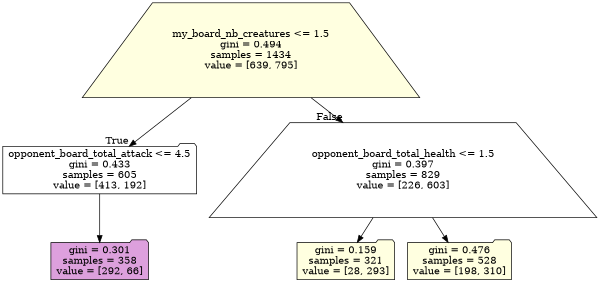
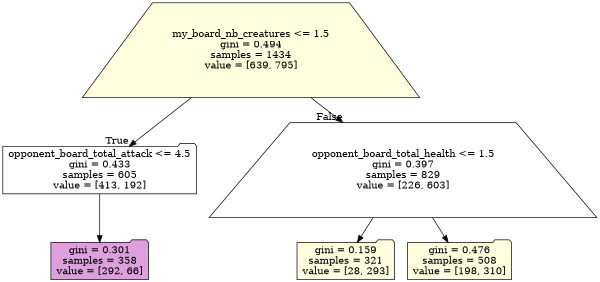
node "gini = 0.476 samples = 528 value = [198, 310]": label "gini = 0.476 samples = 528 value = [198, 310]" -> "gini = 0.476 samples = 508 value = [198, 310]"
